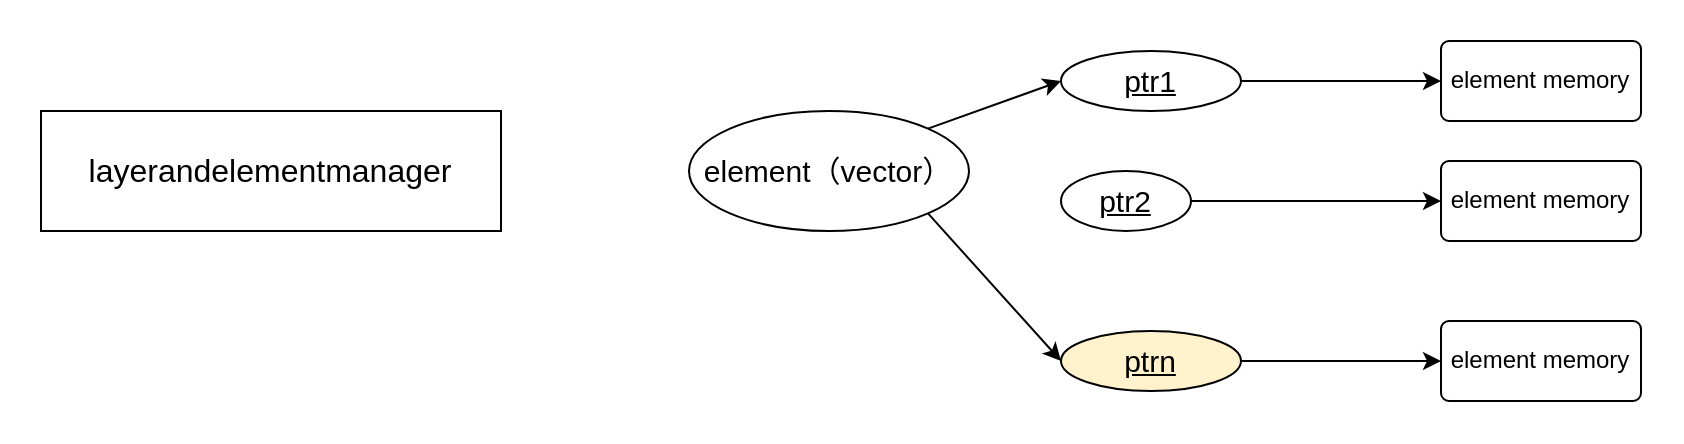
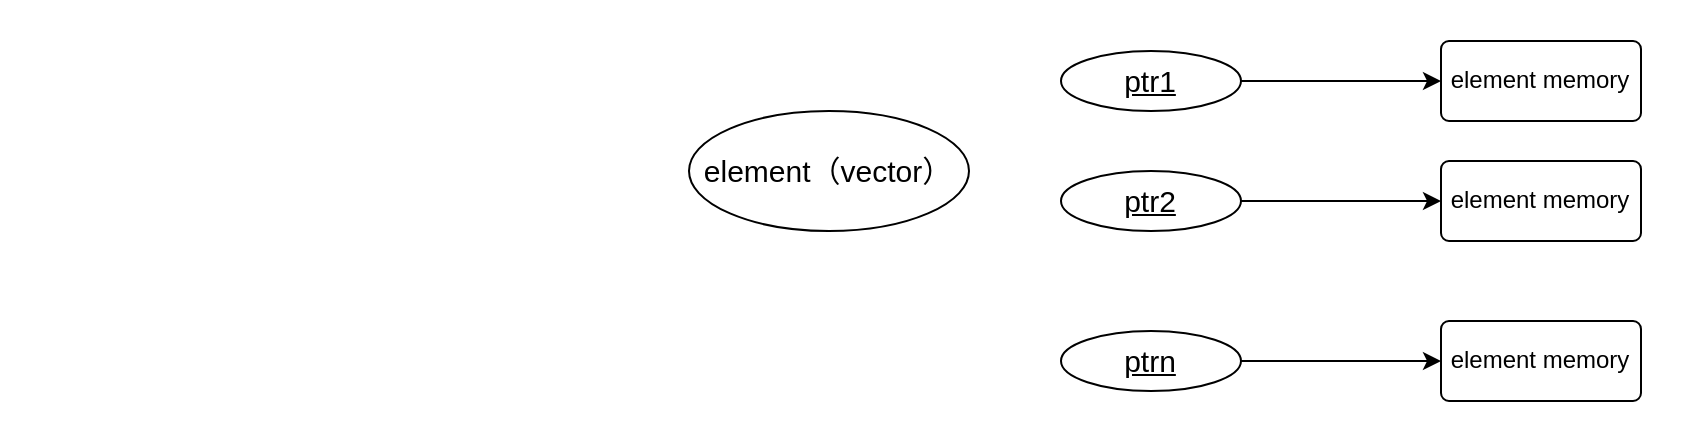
edge "element（vector）" -> "ptr1": removed
node "layerandelementmanager": removed
node "ptr2": size 130x60 -> 180x60
edge "element（vector）" -> "ptrn": removed
node "ptrn": fillcolor #fff2cc -> #ffffff
